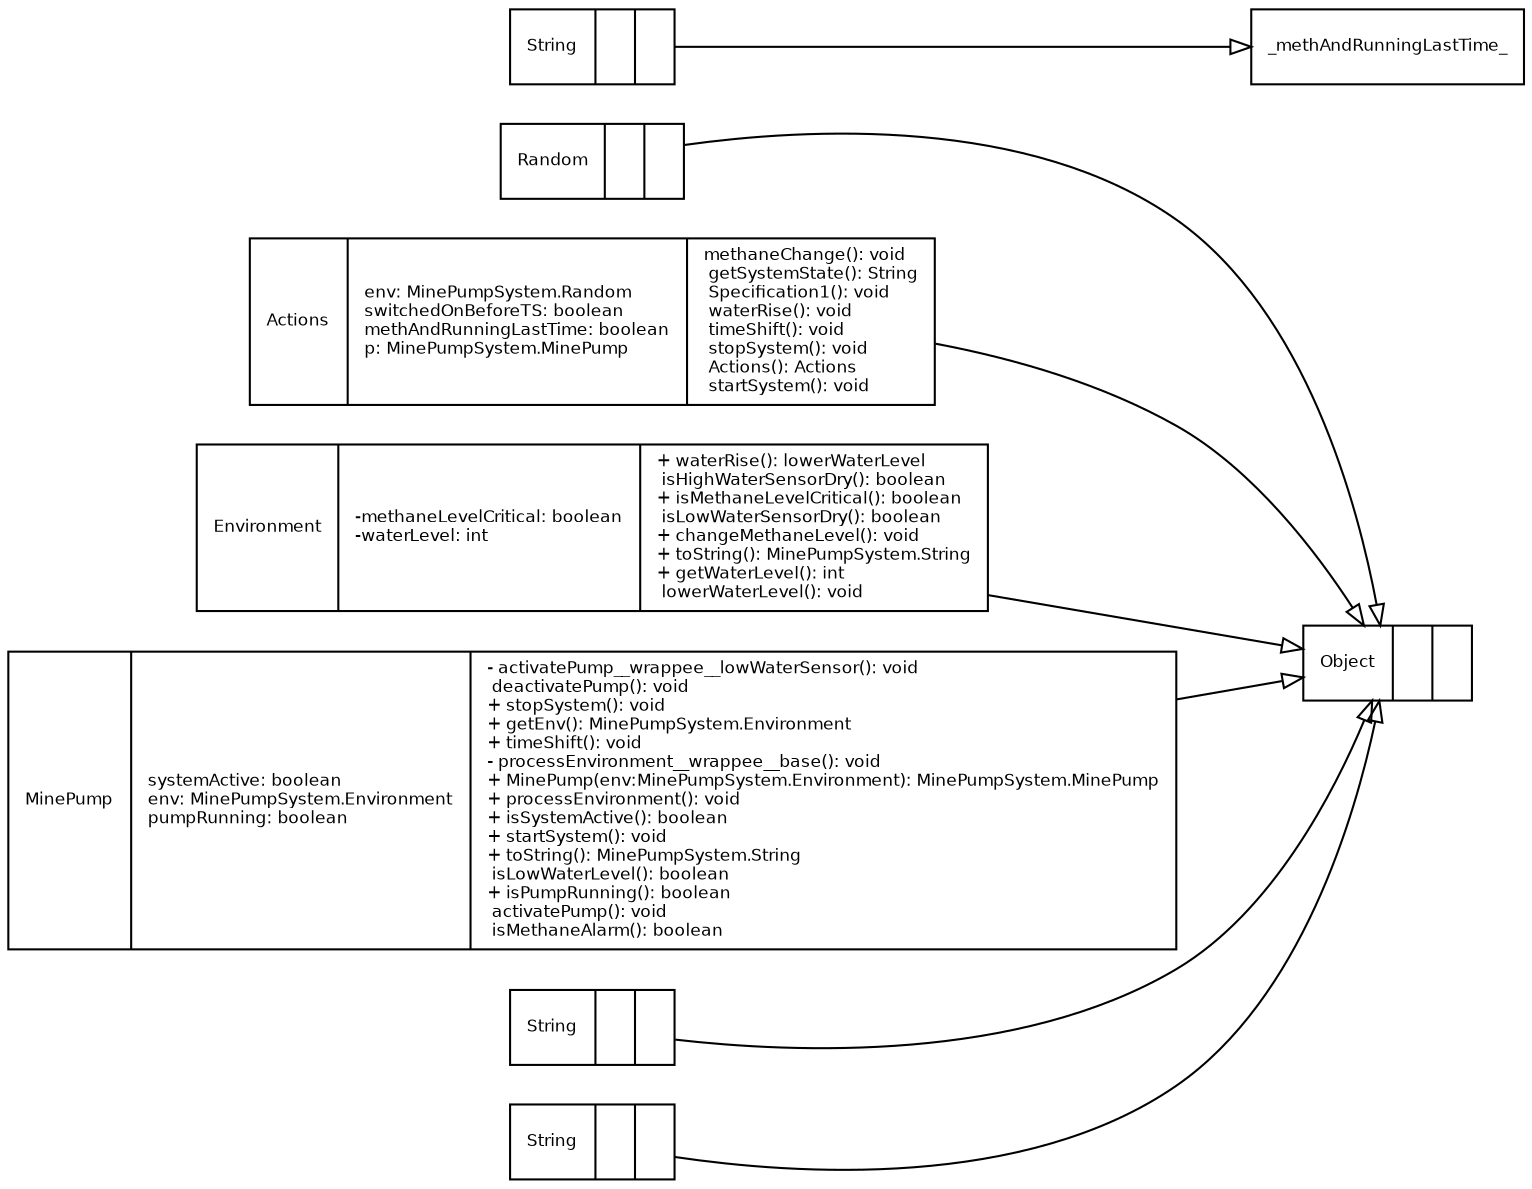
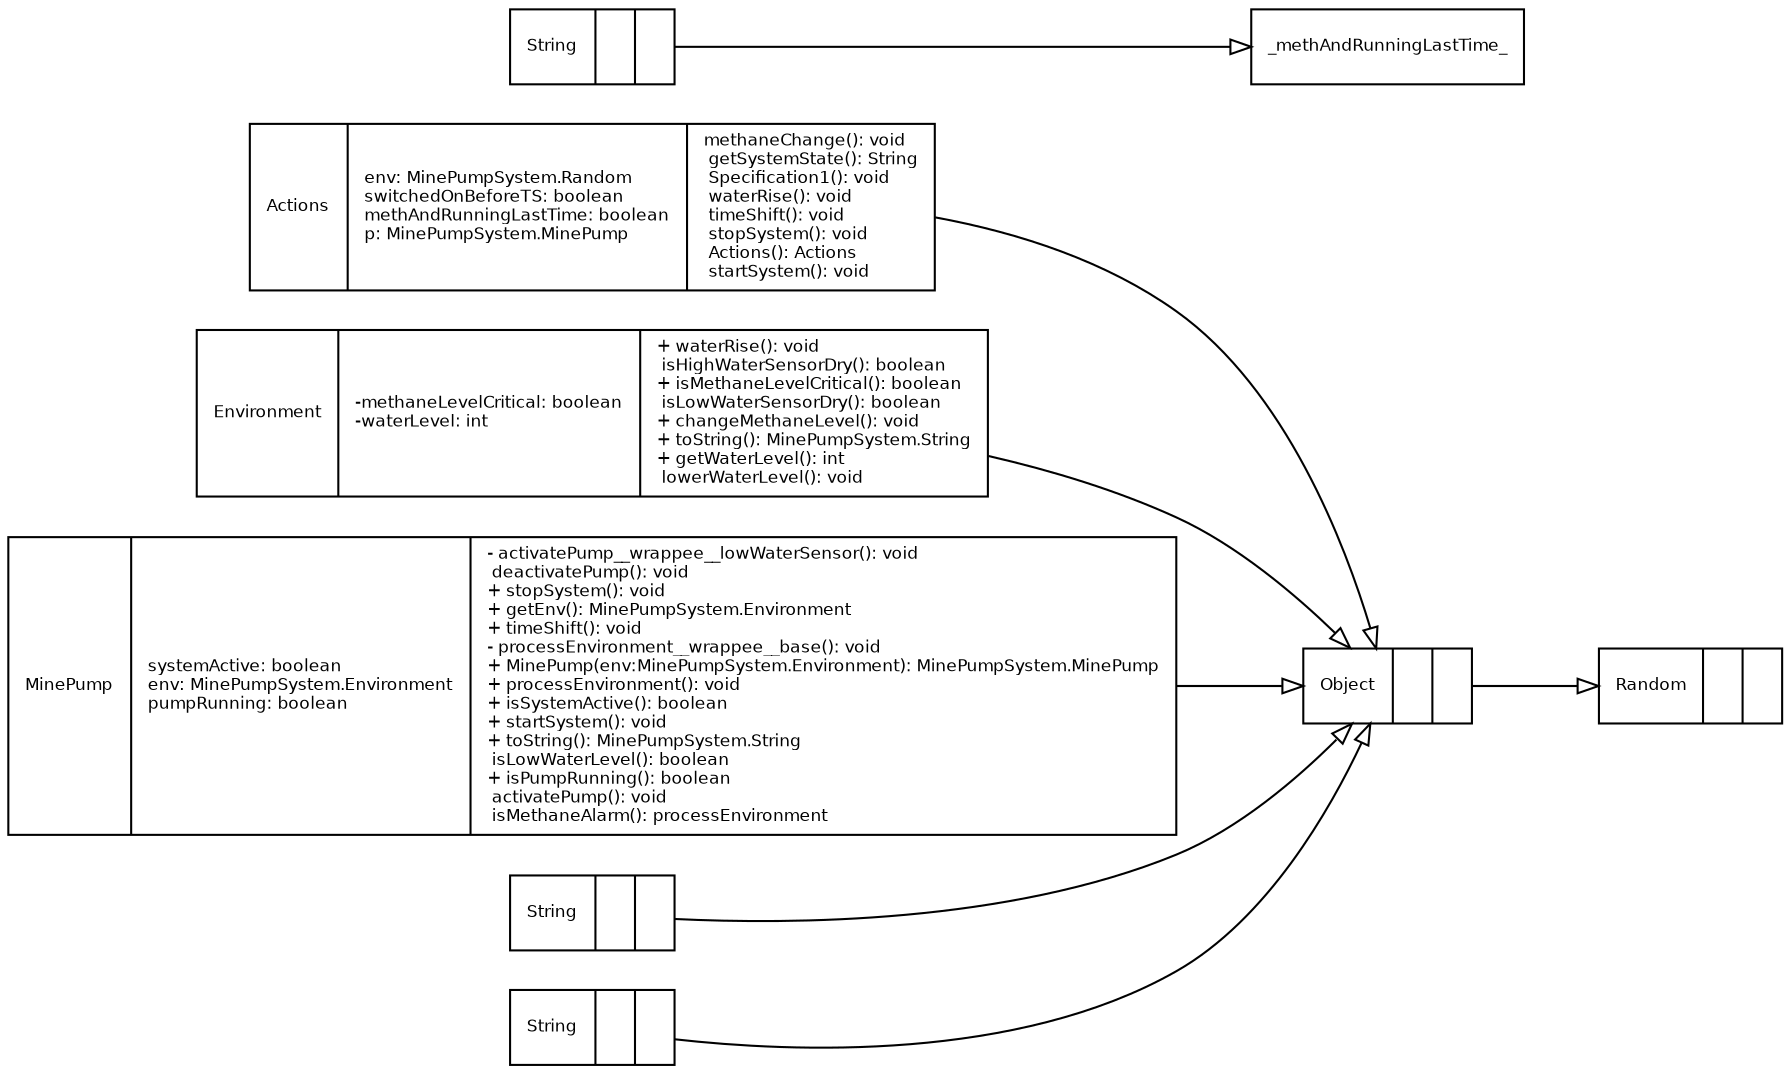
edge "Random" -> "Object": reversed
node "Environment": text "+ waterRise(): lowerWaterLevel" -> "+ waterRise(): void"
node "MinePump": text "isMethaneAlarm(): boolean" -> "isMethaneAlarm(): processEnvironment"
